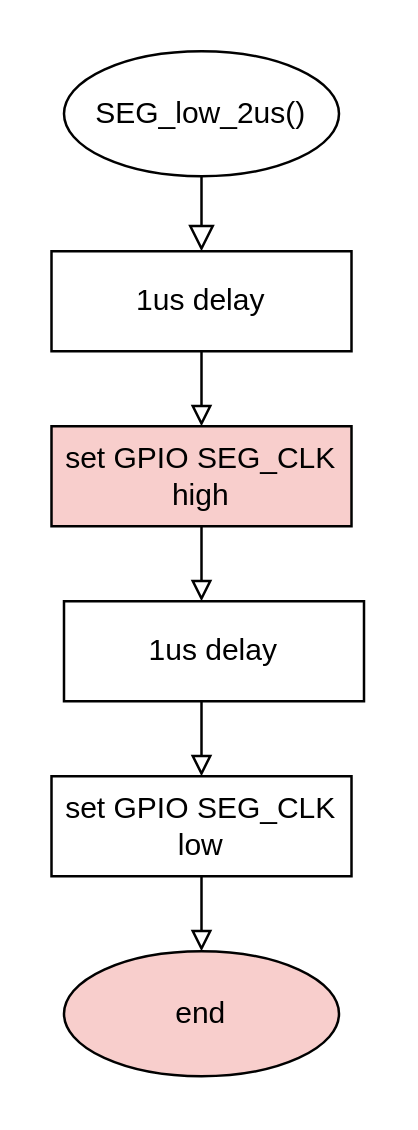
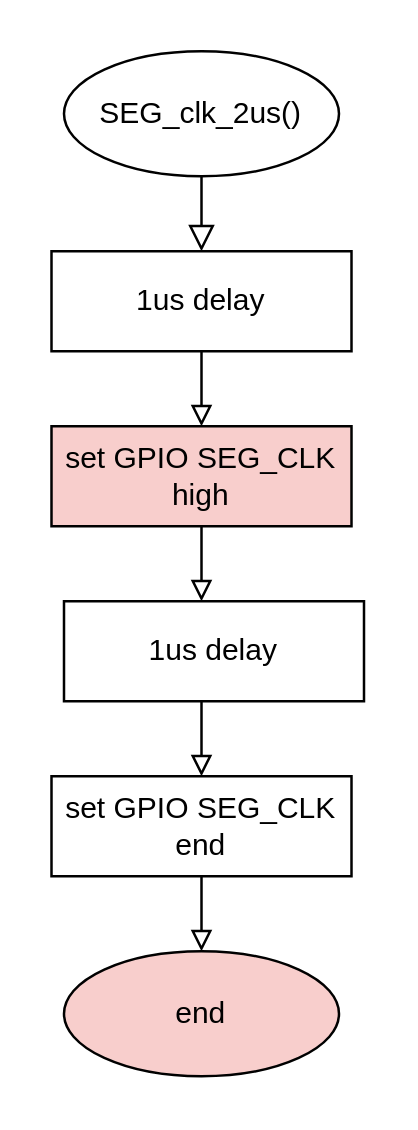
node "SEG_low_2us()": label "SEG_low_2us()" -> "SEG_clk_2us()"
node "set GPIO SEG_CLK low": label "set GPIO SEG_CLK low" -> "set GPIO SEG_CLK end"
